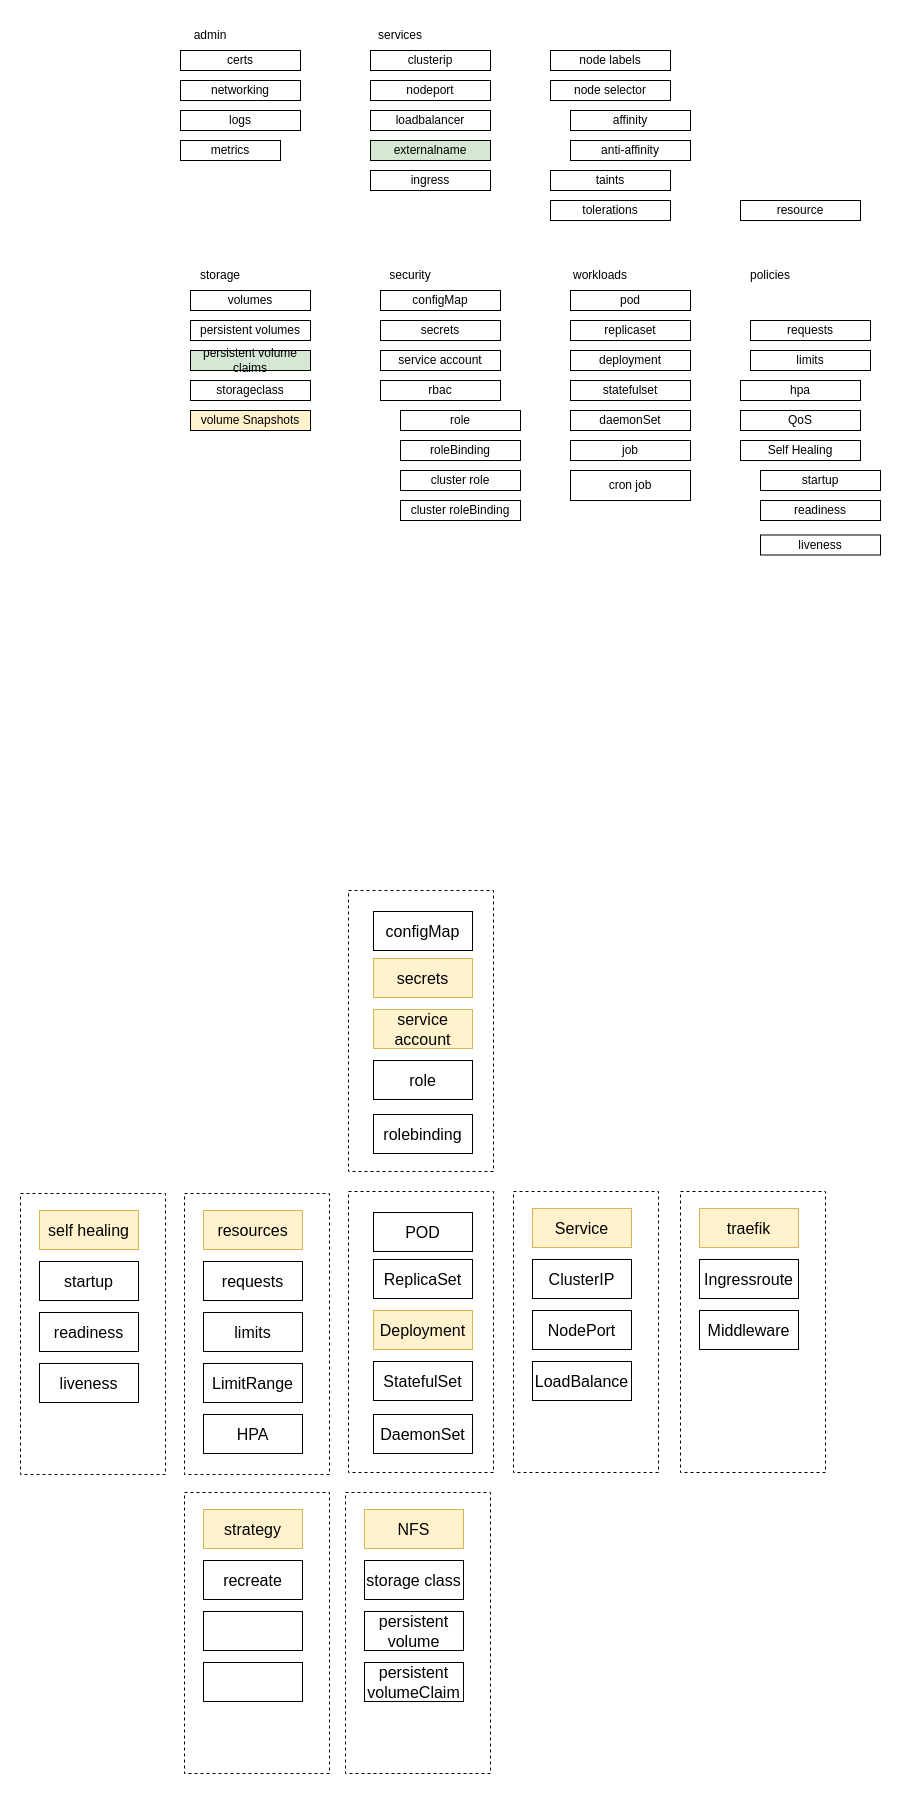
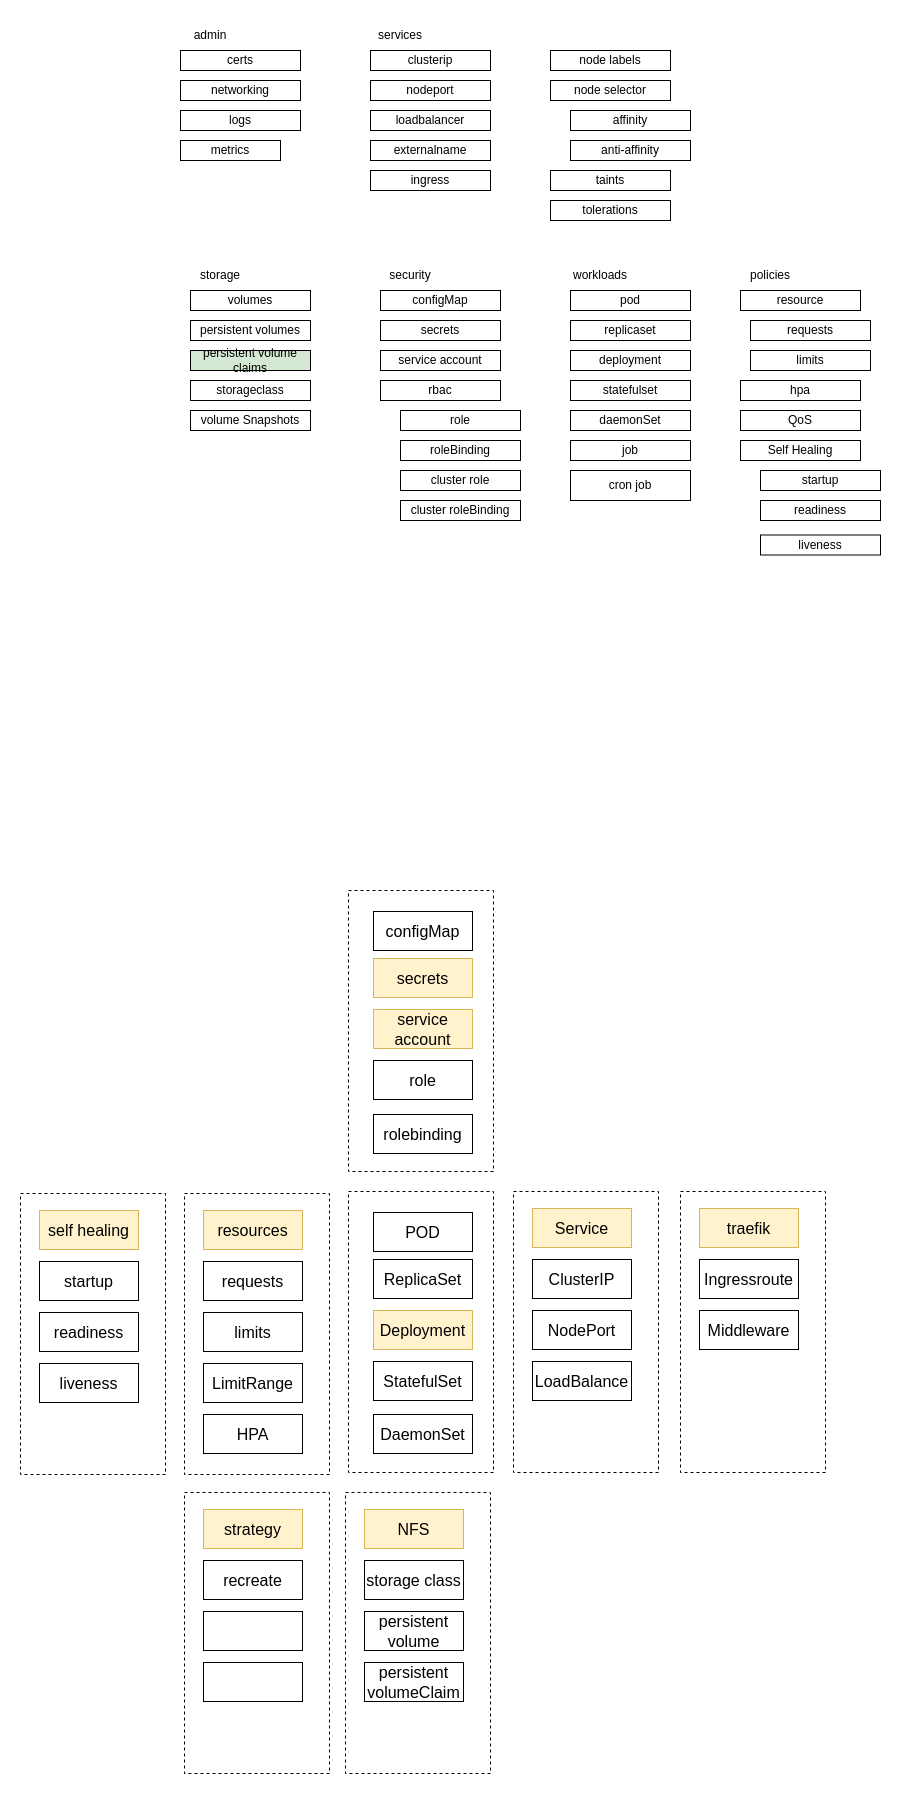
node "externalname": fillcolor #d5e8d4 -> #ffffff
node "resource": moved (801, 211) -> (801, 301)
node "volume Snapshots": fillcolor #fff2cc -> #ffffff
